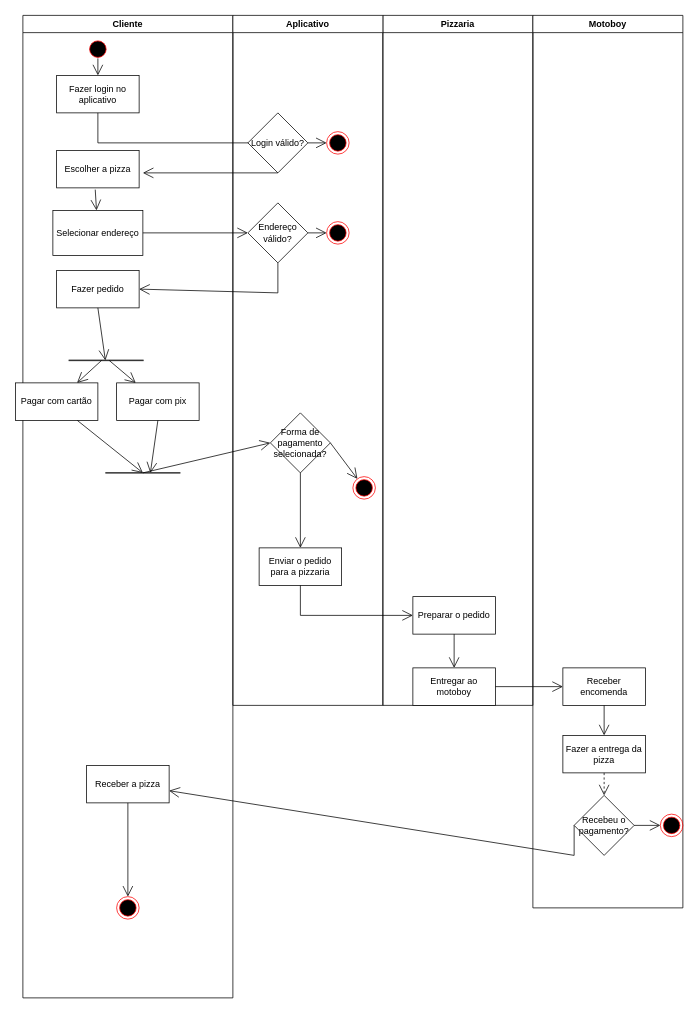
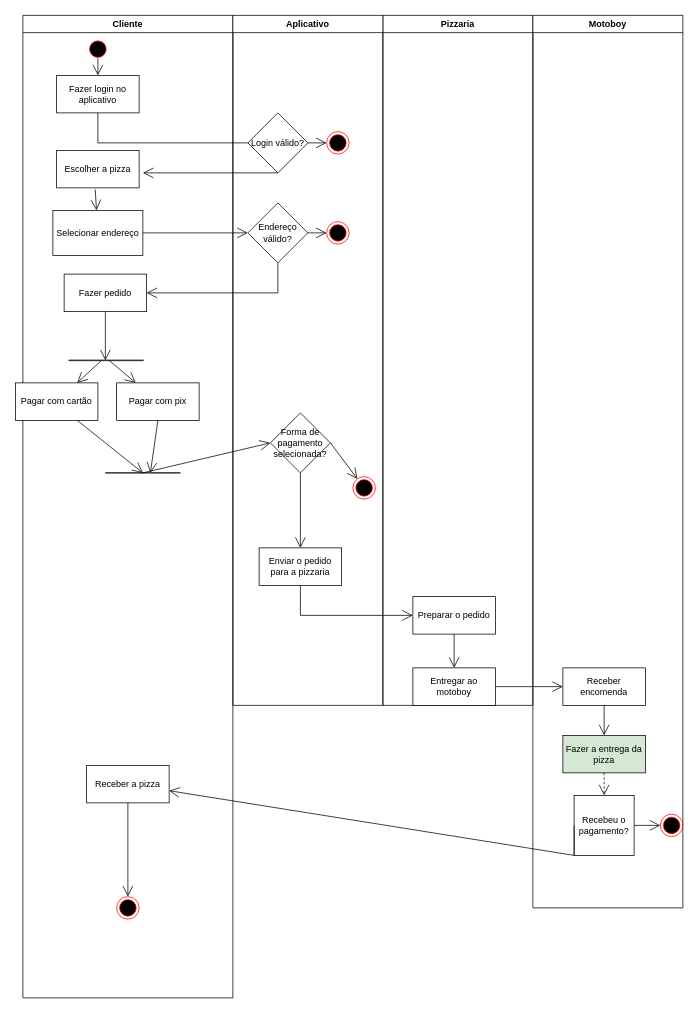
node "Fazer pedido": moved (98, 289) -> (105, 293)
node "Fazer a entrega da pizza": fillcolor #ffffff -> #d5e8d4
node "Recebeu o pagamento?": shape diamond -> rectangle
